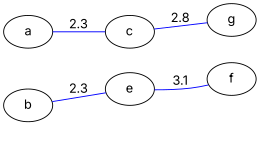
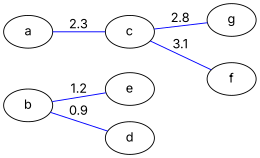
edge "e" -- "b": label "2.3" -> "1.2"
edge "f" -- "e": now "f" -- "c"
node "d": added
